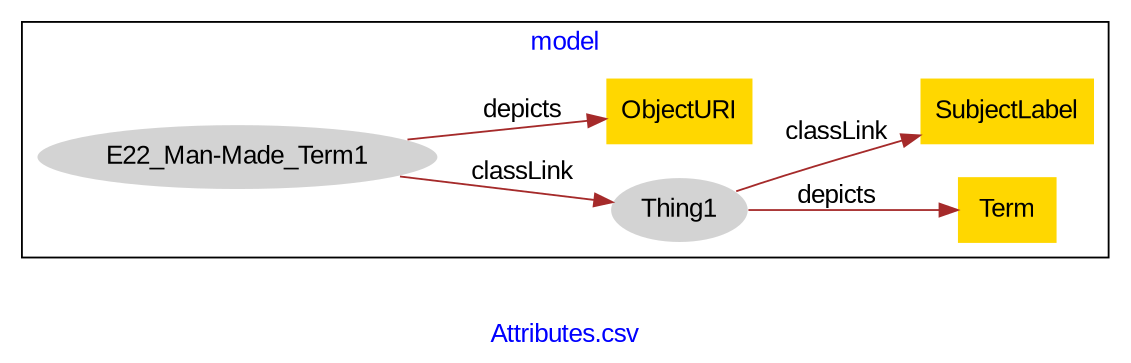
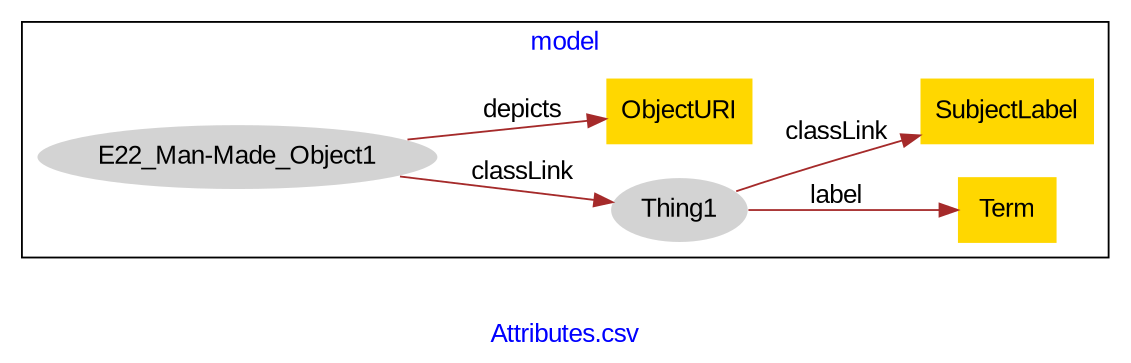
node "E22_Man-Made_Term1": label "E22_Man-Made_Term1" -> "E22_Man-Made_Object1"
edge "Thing1" -> "Term": label "depicts" -> "label"
